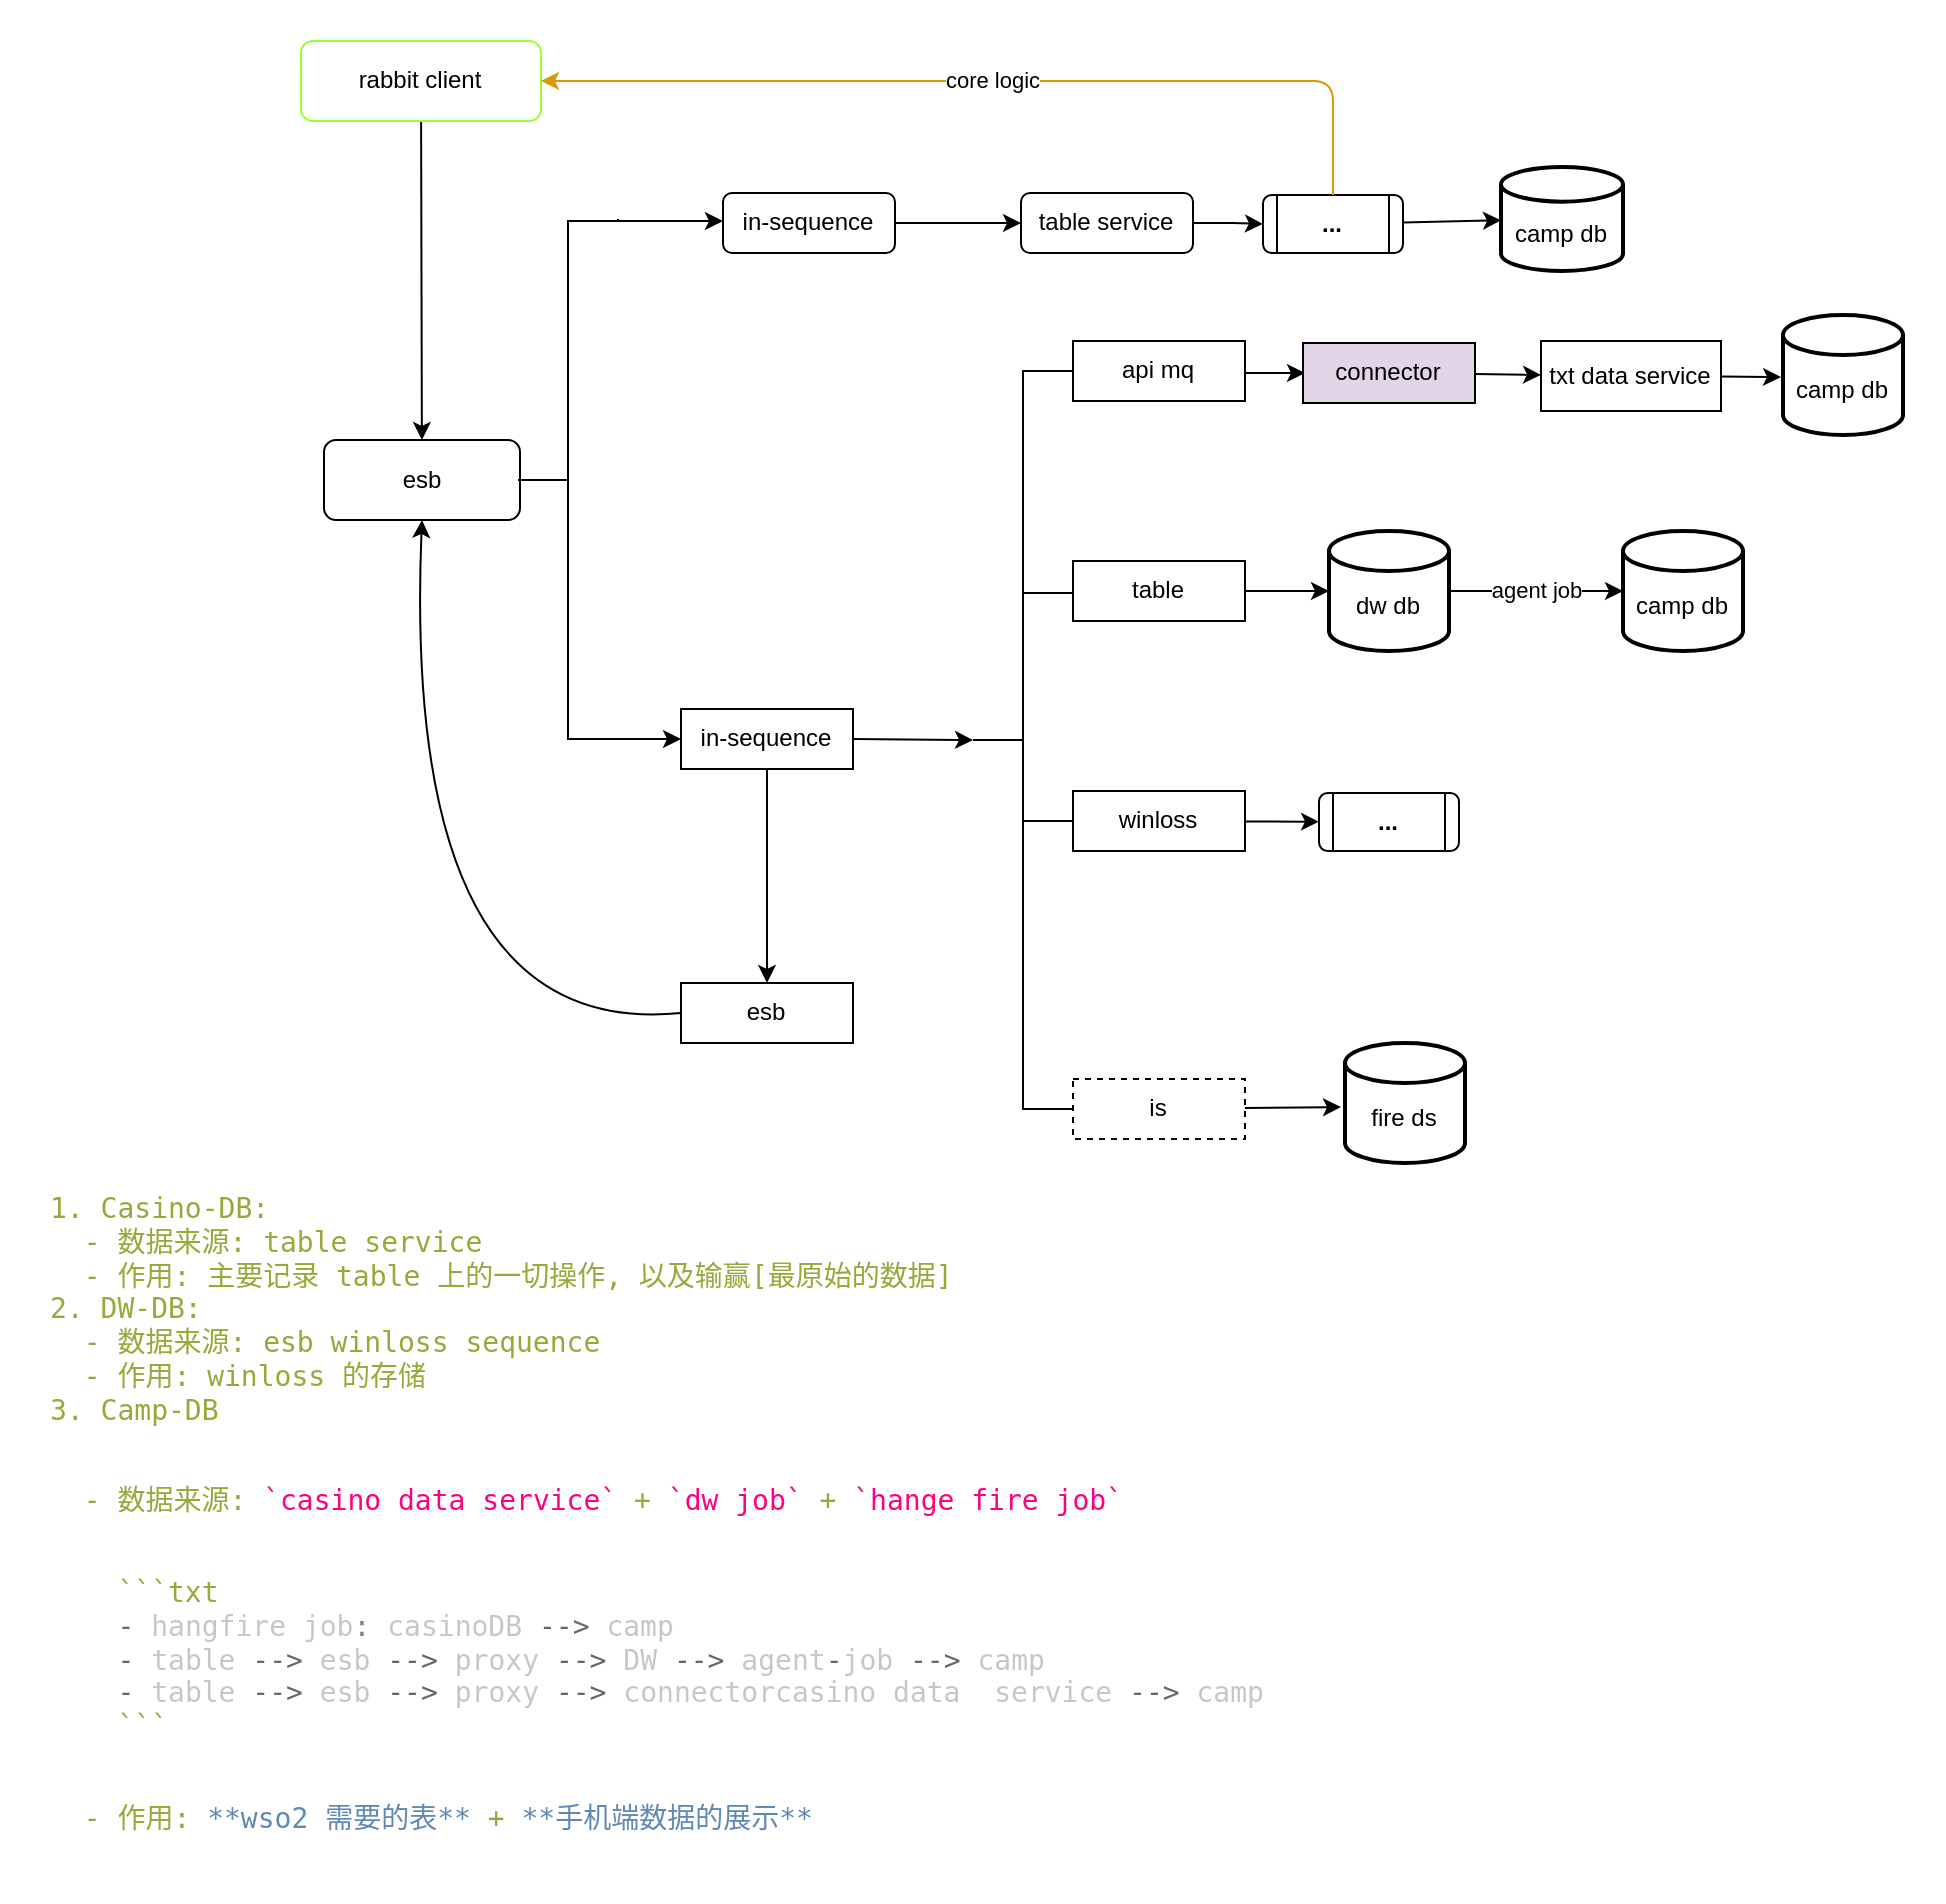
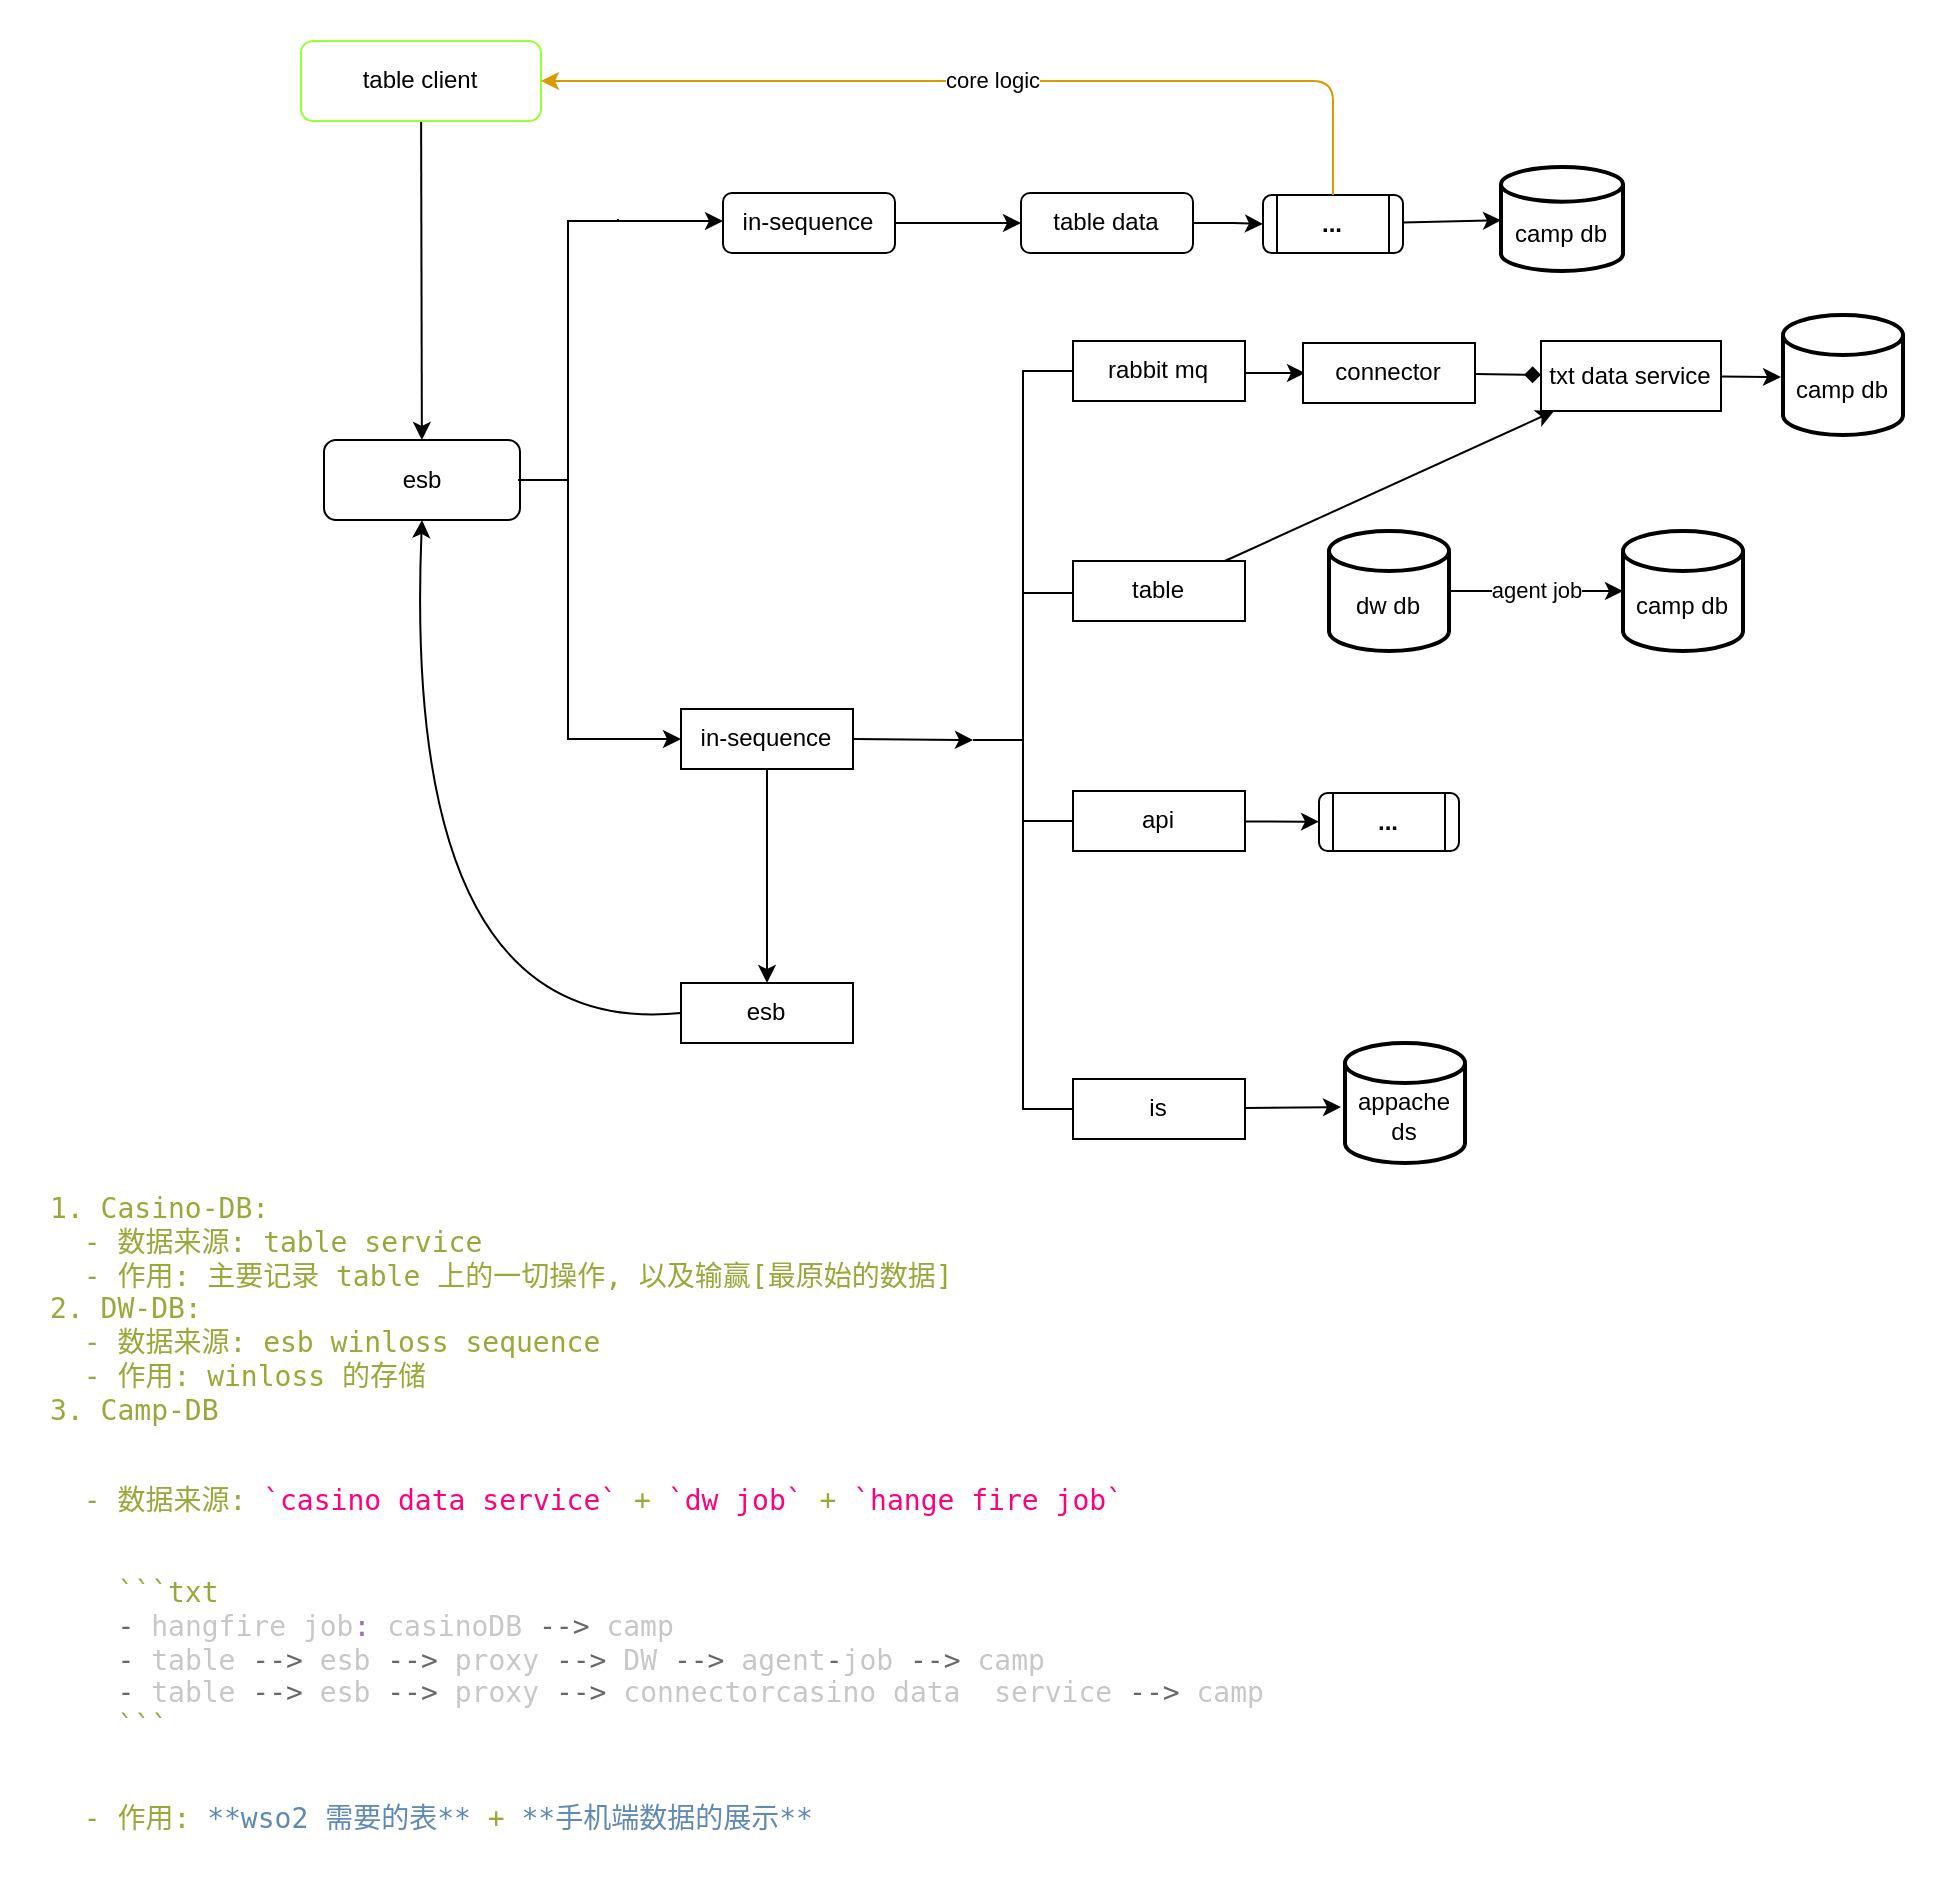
node "rabbit client": label "rabbit client" -> "table client"
node "table service": label "table service" -> "table data"
node "api mq": label "api mq" -> "rabbit mq"
node "connector": fillcolor #e1d5e7 -> #ffffff
edge "connector" -> "txt data service": arrowhead classic -> diamond
edge "table" -> "dw db": now "table" -> "txt data service"
node "winloss": label "winloss" -> "api"
node "fire ds": label "fire ds" -> "appache ds"
node "is": style dashed -> solid
